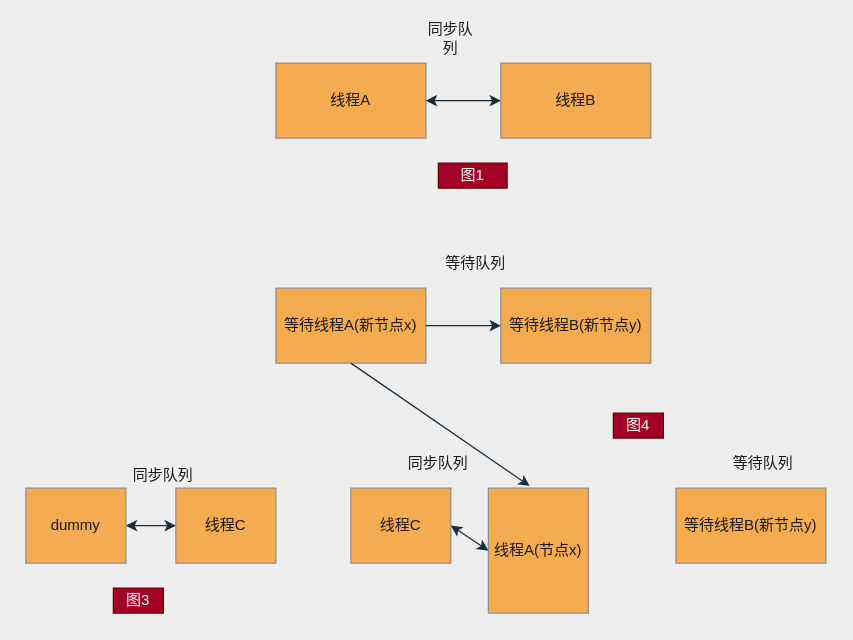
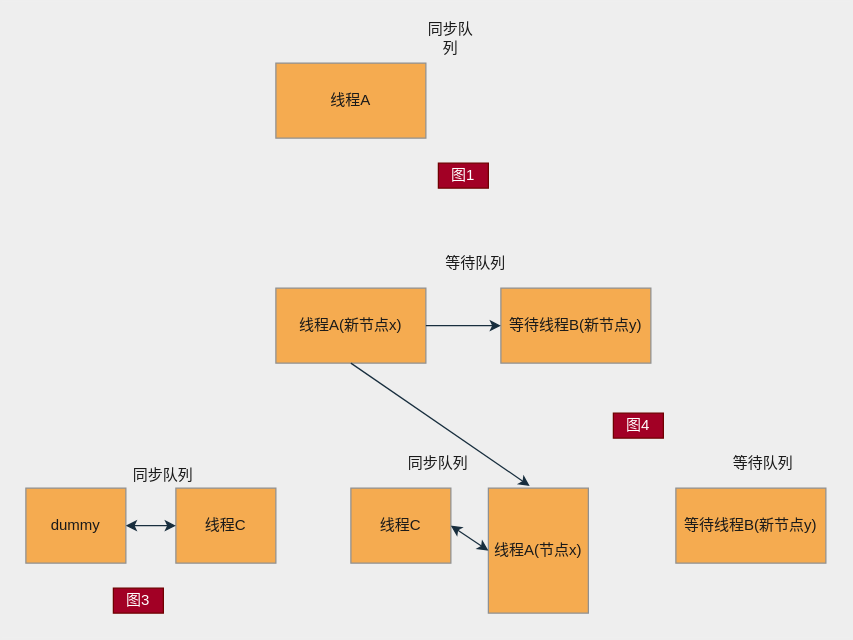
edge "线程A" -- "线程B": removed
node "线程B": removed
node "图1": size 69x25 -> 50x25
node "等待线程A(新节点x)": label "等待线程A(新节点x)" -> "线程A(新节点x)"
